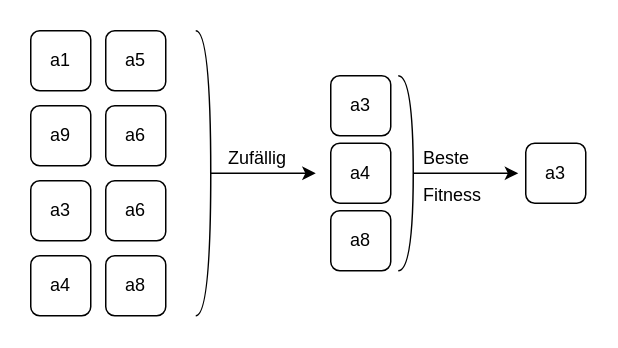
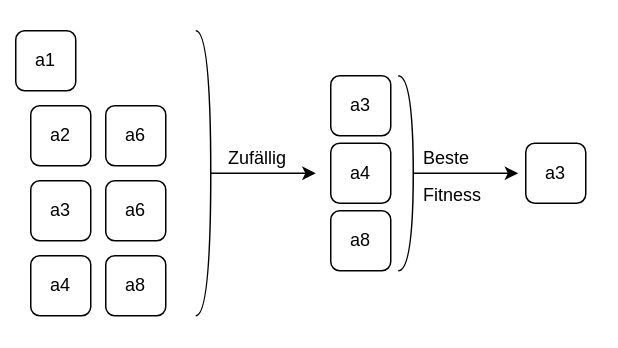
node "a1": moved (61, 61) -> (46, 61)
node "a5": removed
node "a9": label "a9" -> "a2"
